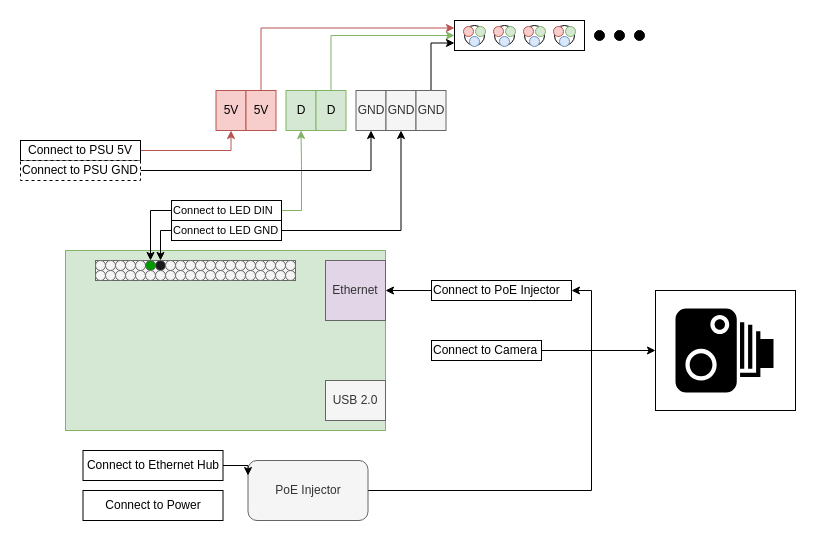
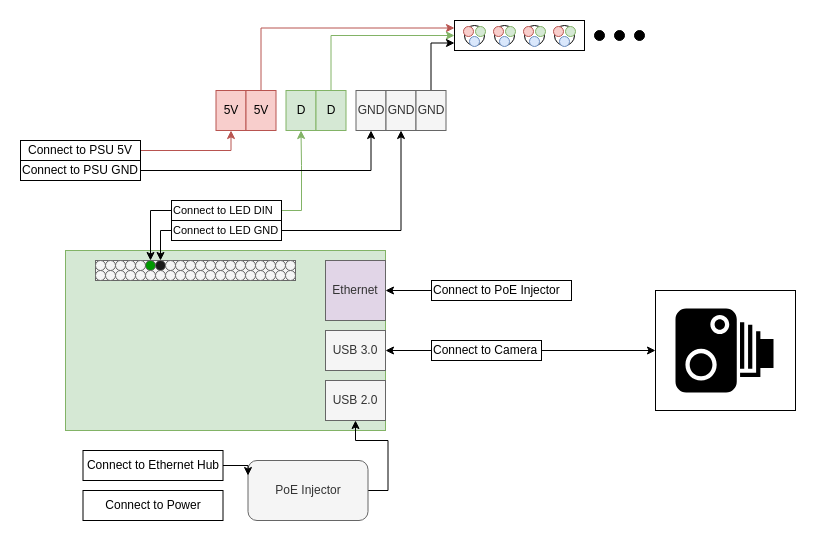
node "Connect to PSU GND": style dashed -> solid
node "USB 3.0": added
edge "Connect to Camera" -> "USB 3.0": added
edge "PoE Injector" -> "Connect to PoE Injector": now "PoE Injector" -> "USB 2.0"
